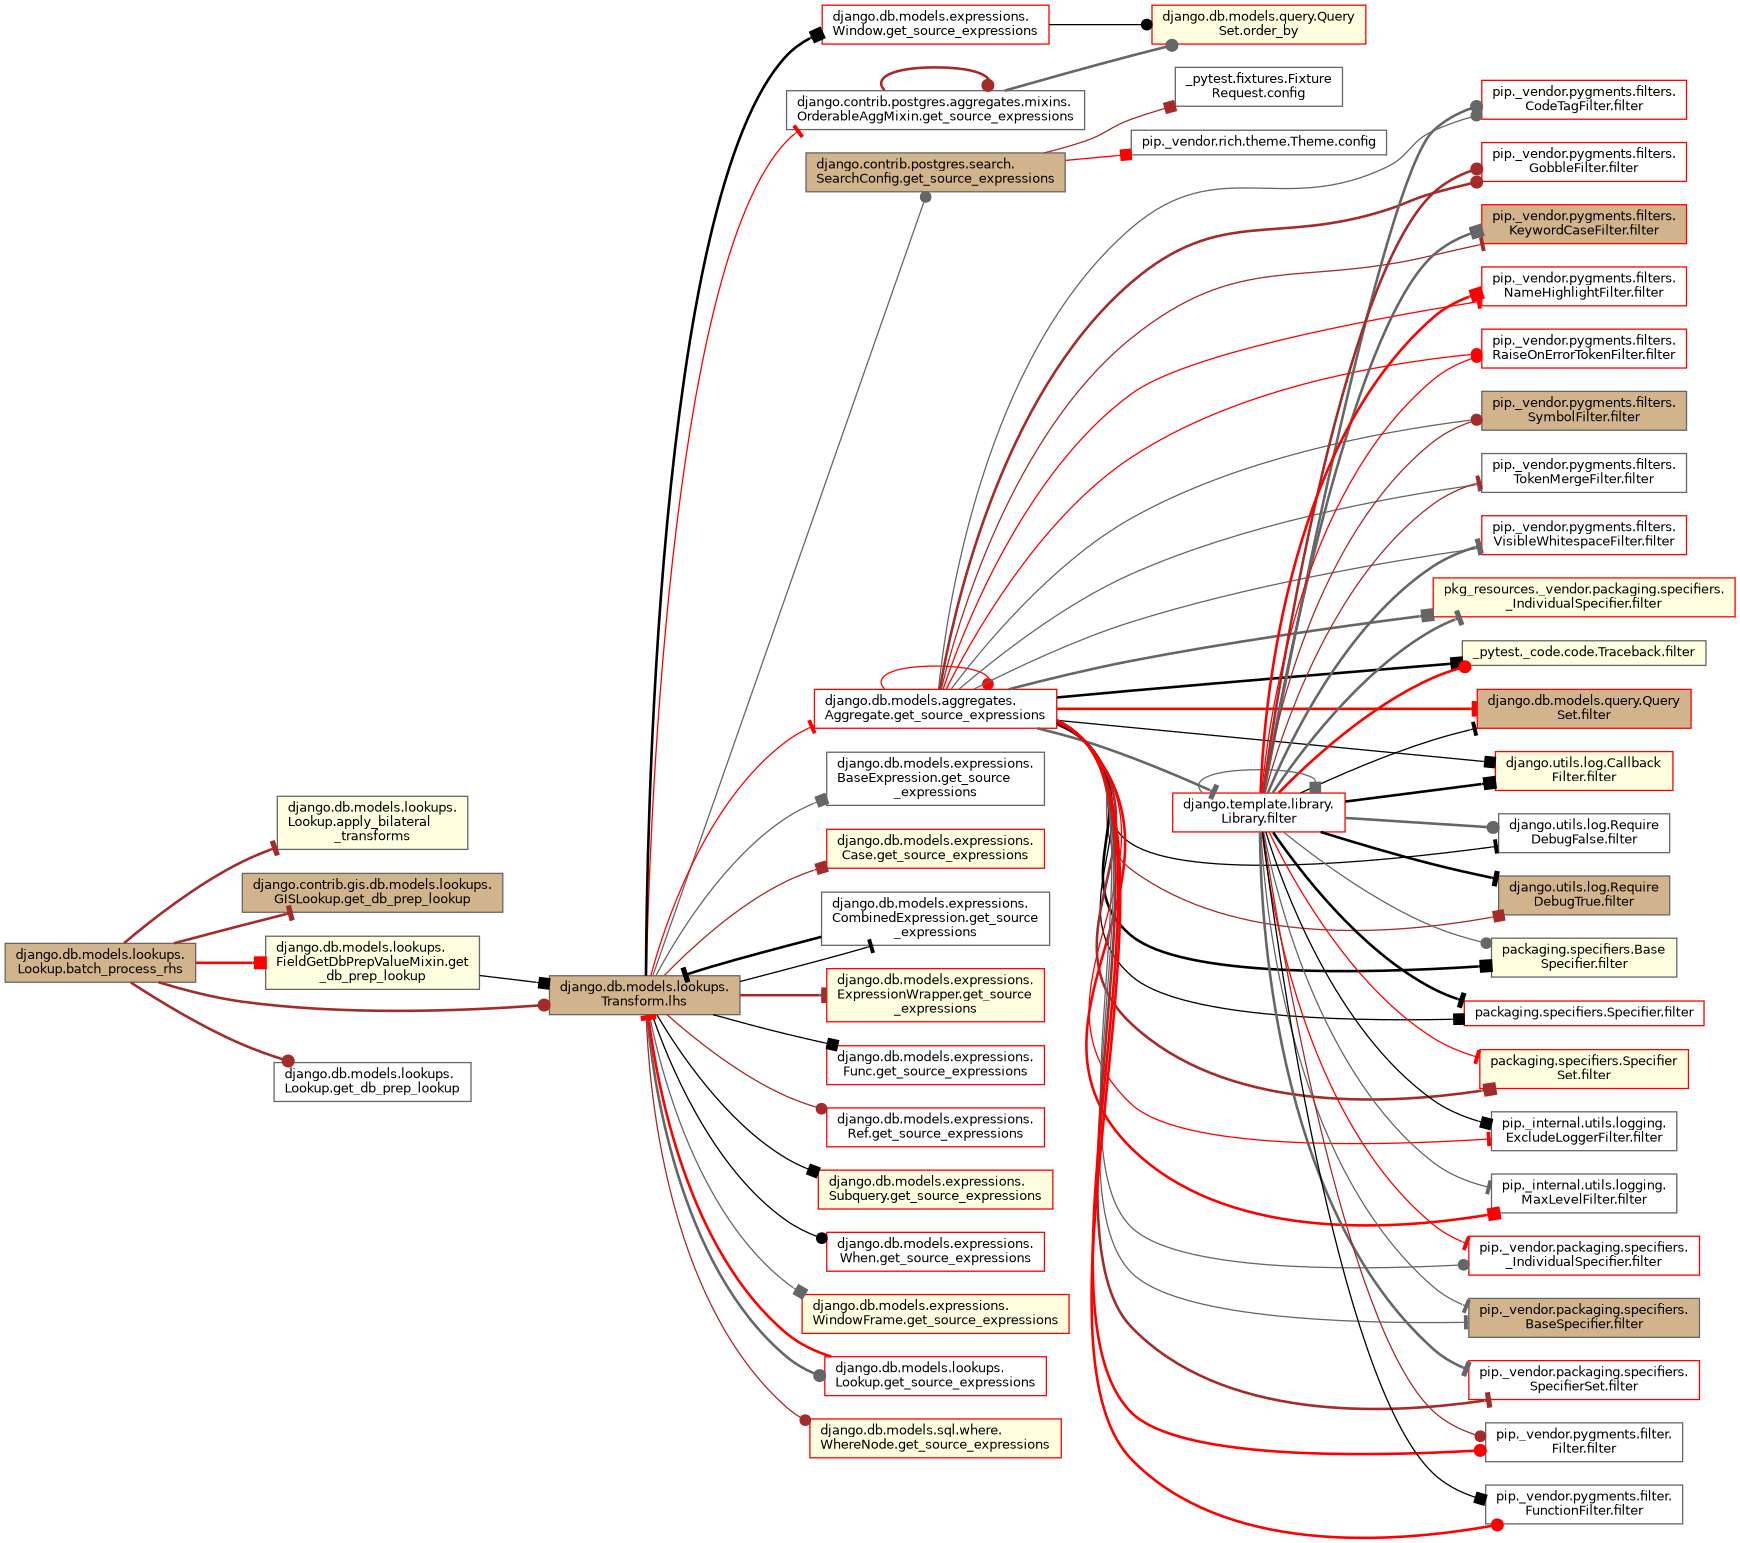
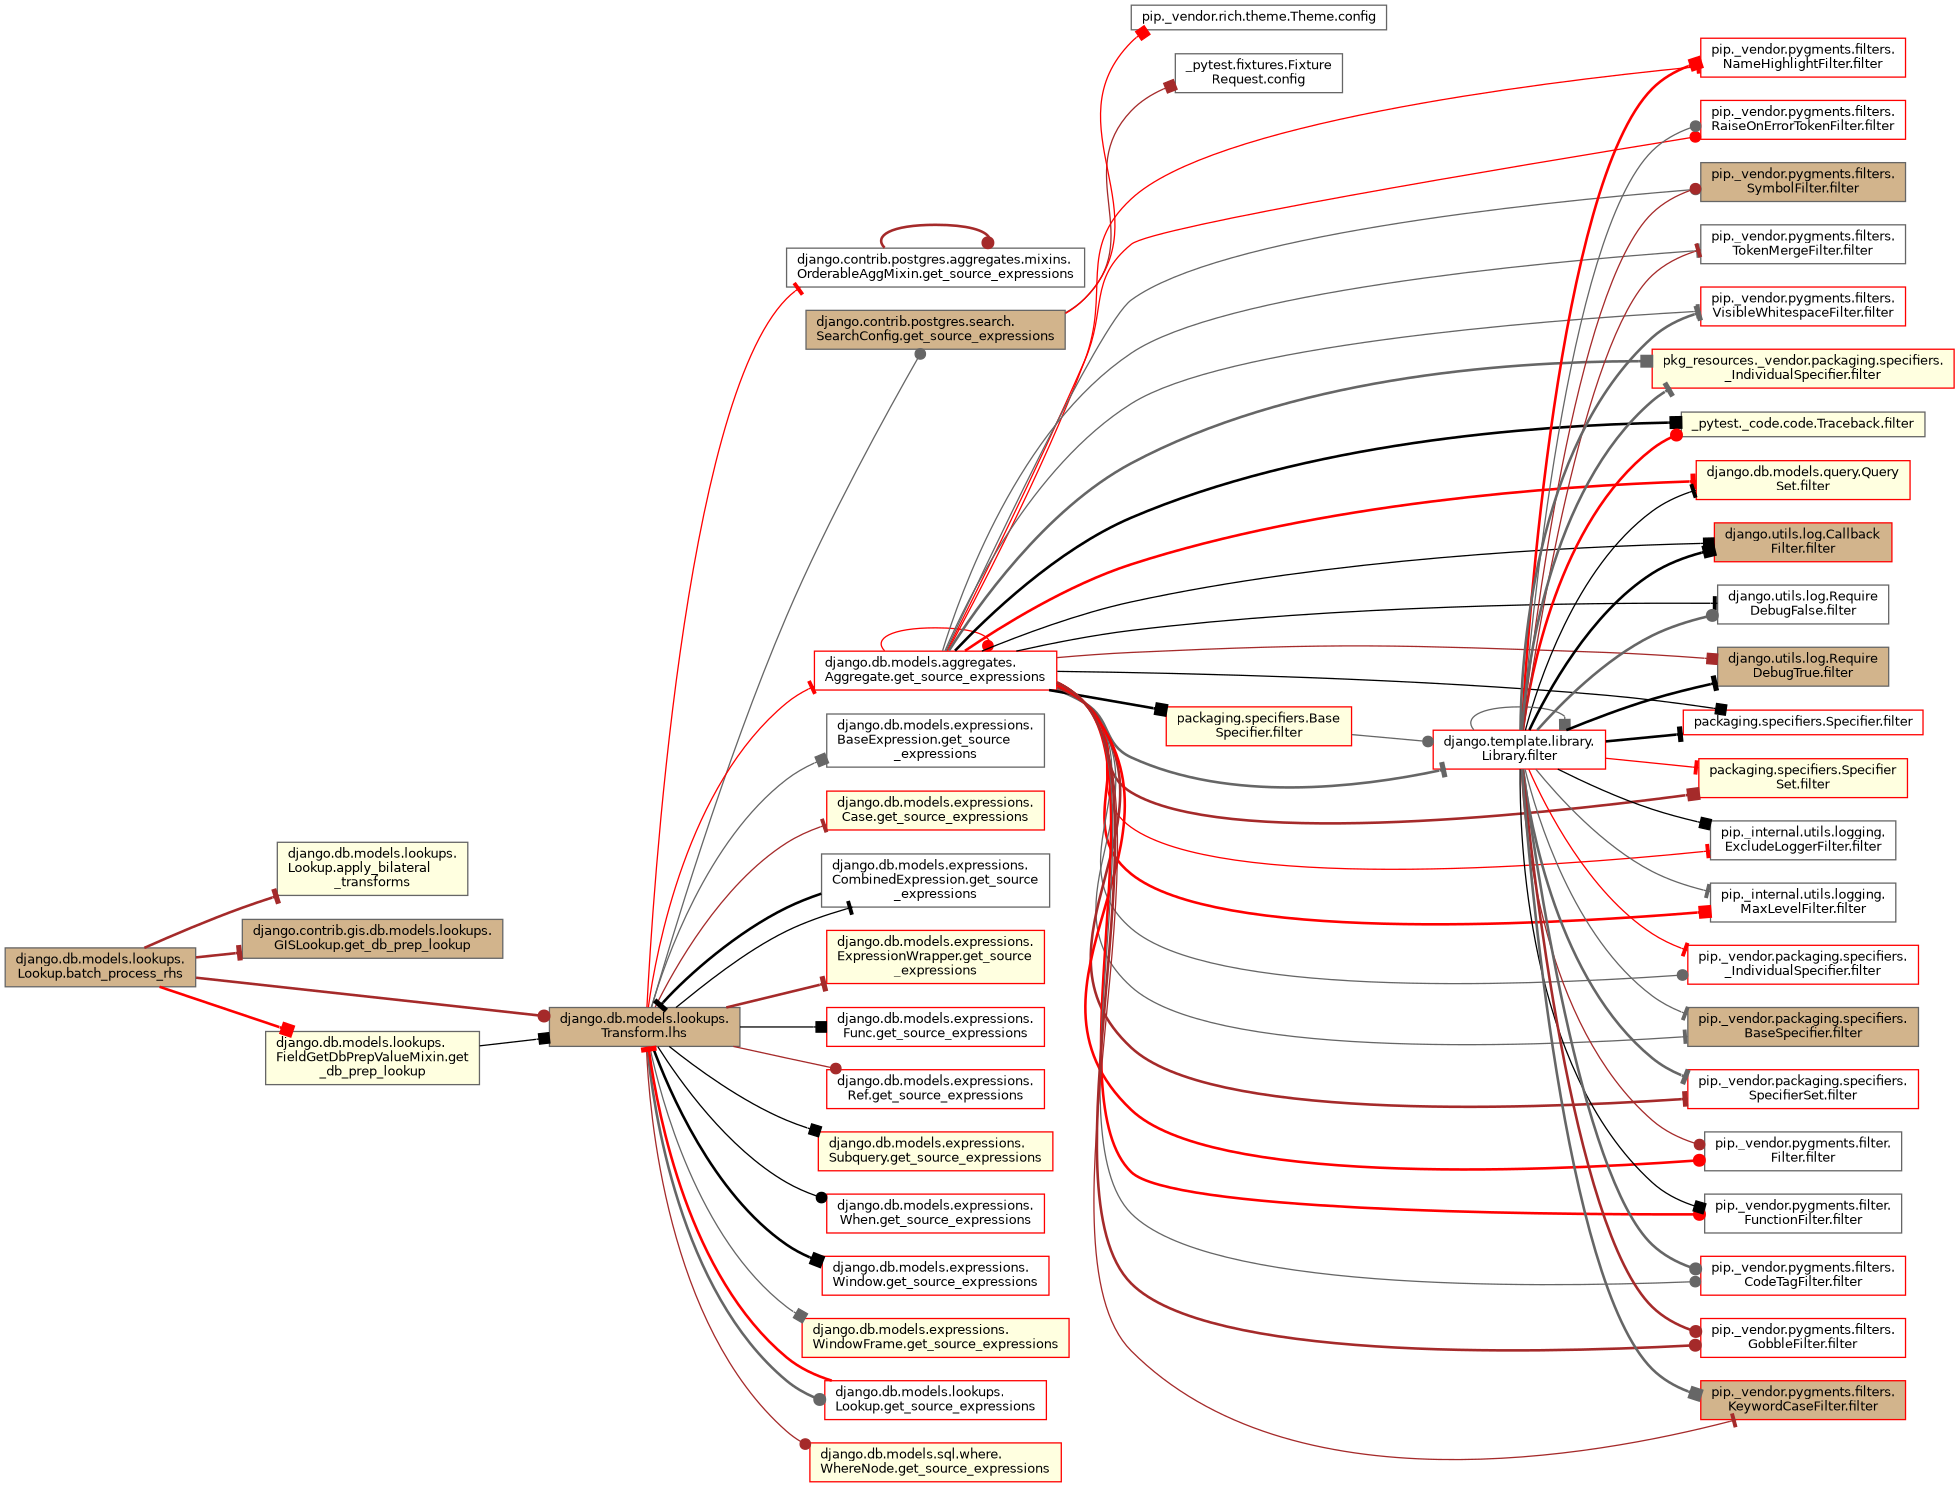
node "django.db.models.query.Query Set.order_by": removed
edge "django.template.library. Library.filter" -> "pip._vendor.pygments.filters. RaiseOnErrorTokenFilter.filter": color red -> gray40
node "django.db.models.query.Query Set.filter": fillcolor tan -> lightyellow
node "django.utils.log.Callback Filter.filter": fillcolor lightyellow -> tan
edge "django.template.library. Library.filter" -> "packaging.specifiers.Base Specifier.filter": reversed
edge "django.db.models.lookups. Transform.lhs" -> "django.db.models.expressions. Case.get_source_expressions": arrowhead box -> tee
node "packaging.specifiers.Base Specifier.filter": color grey40 -> red
node "django.db.models.lookups. Lookup.get_db_prep_lookup": removed
